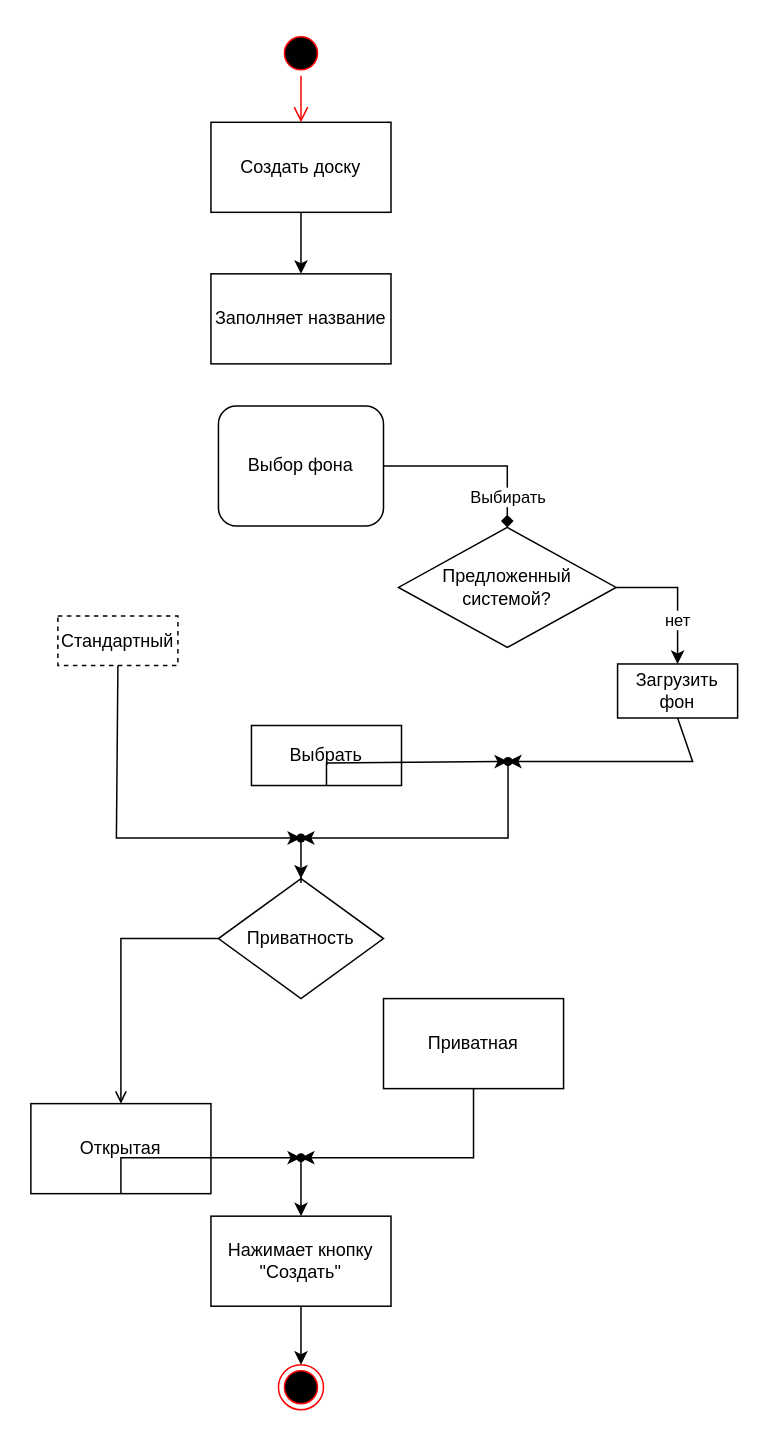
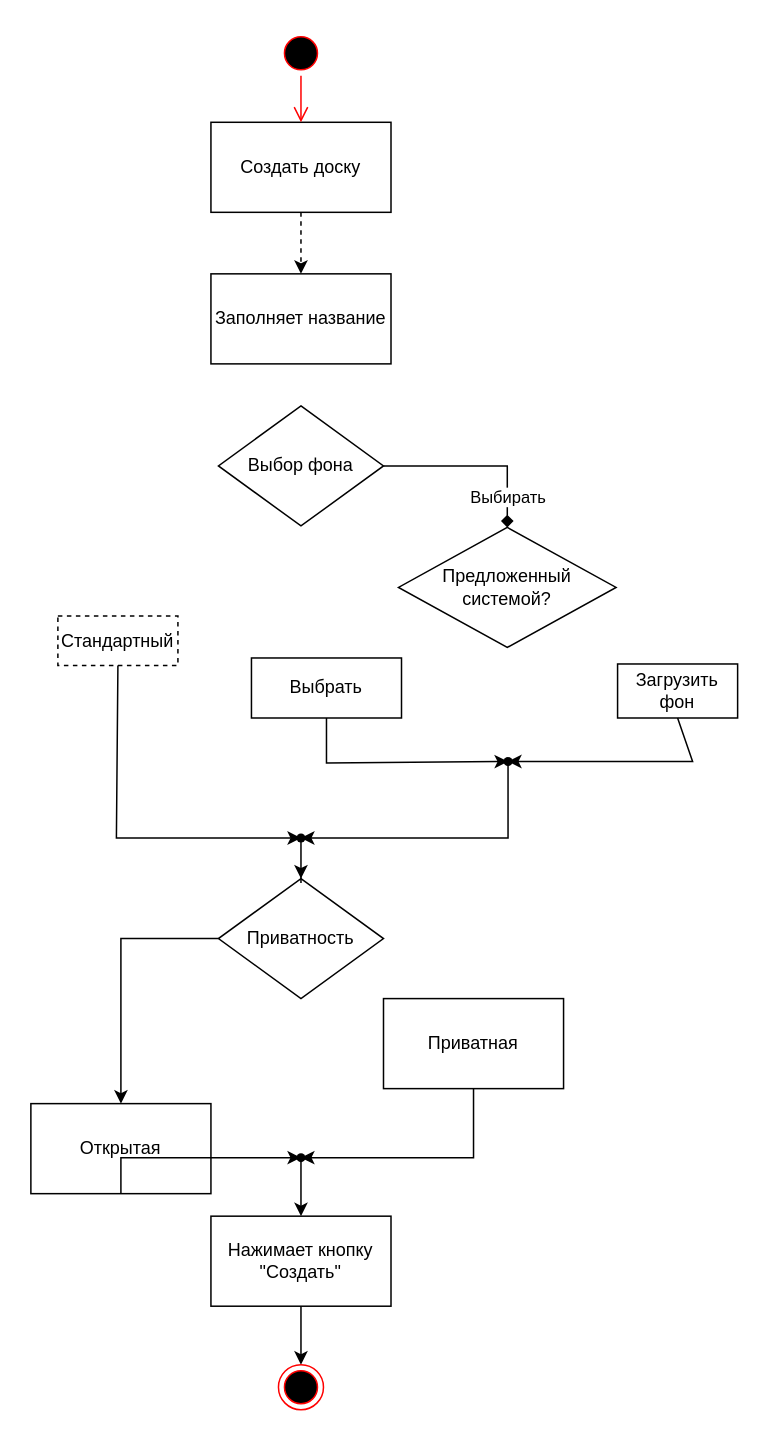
edge "Создать доску" -> "Заполняет название": style solid -> dashed
node "Выбор фона": shape rounded rectangle -> diamond
edge "Предложенный системой?" -> "Загрузить фон": removed, label "нет"
node "Выбрать": moved (326, 755) -> (326, 688)
edge "Приватность" -> "Открытая": arrowhead open -> classic
